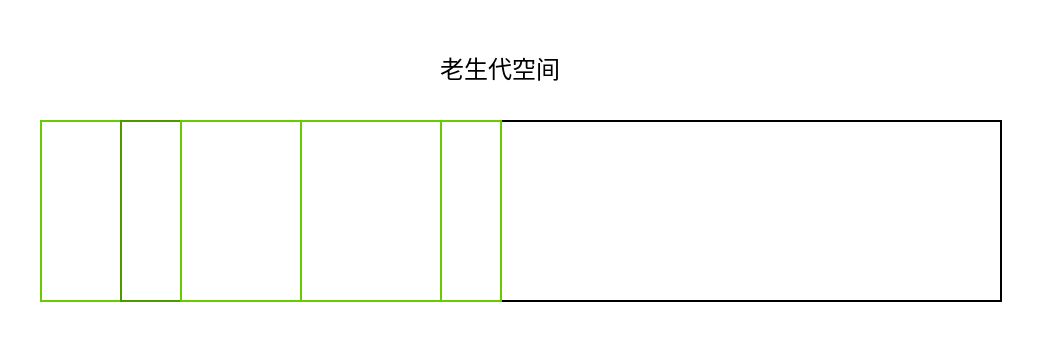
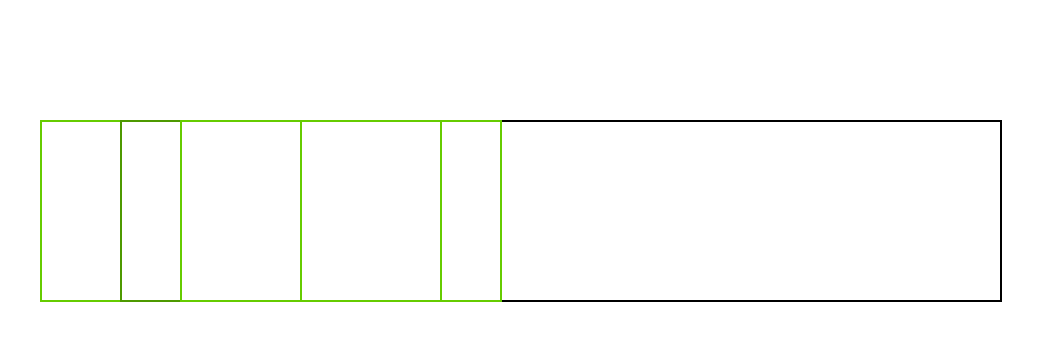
node "老生代空间": removed
